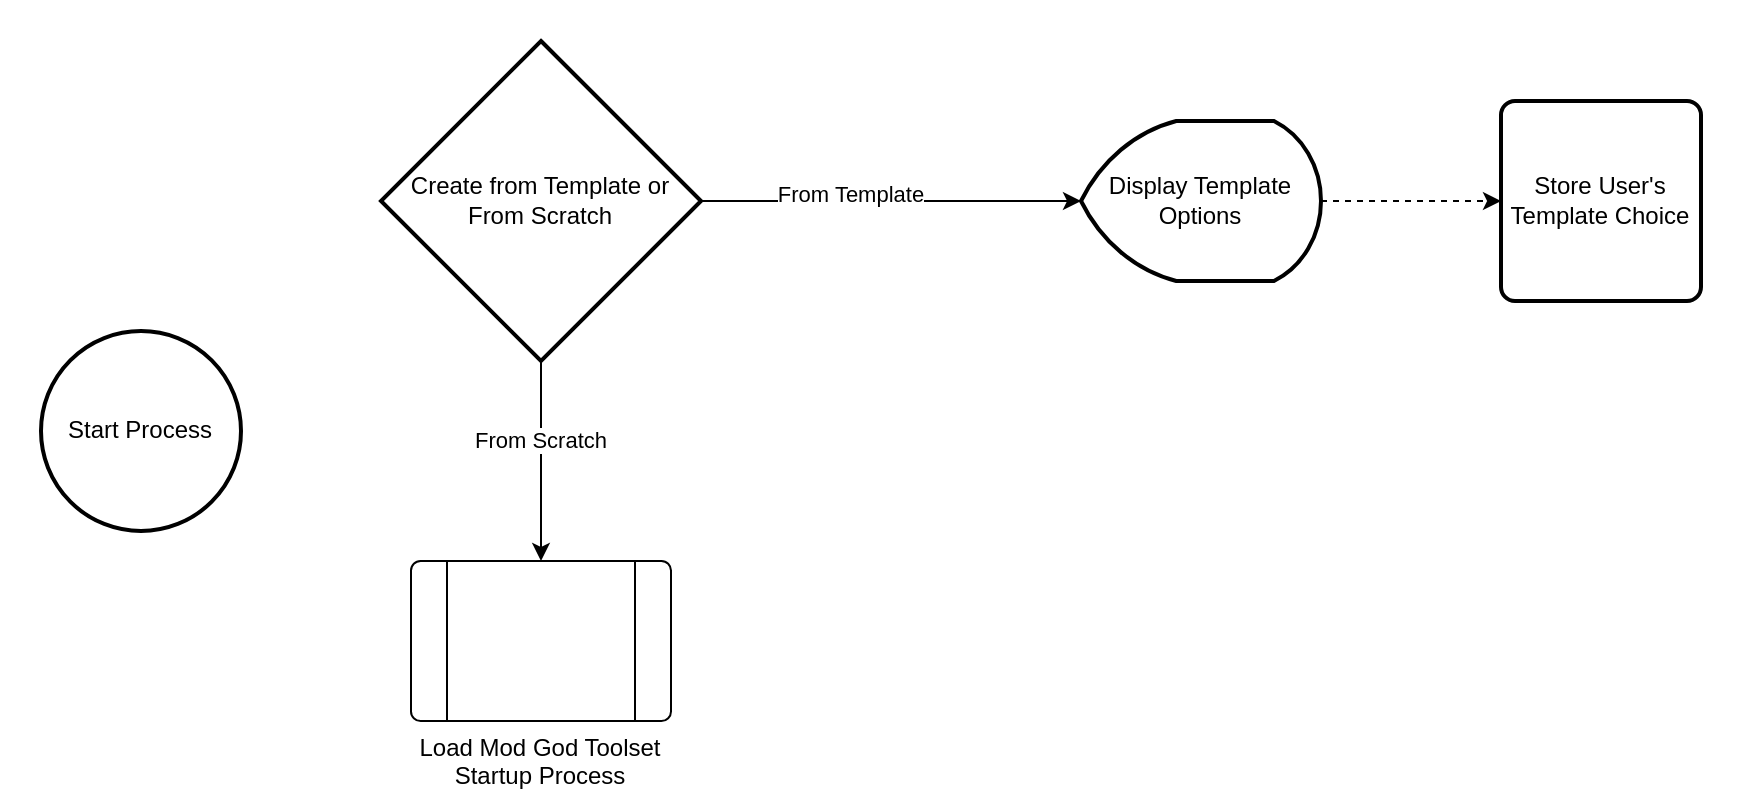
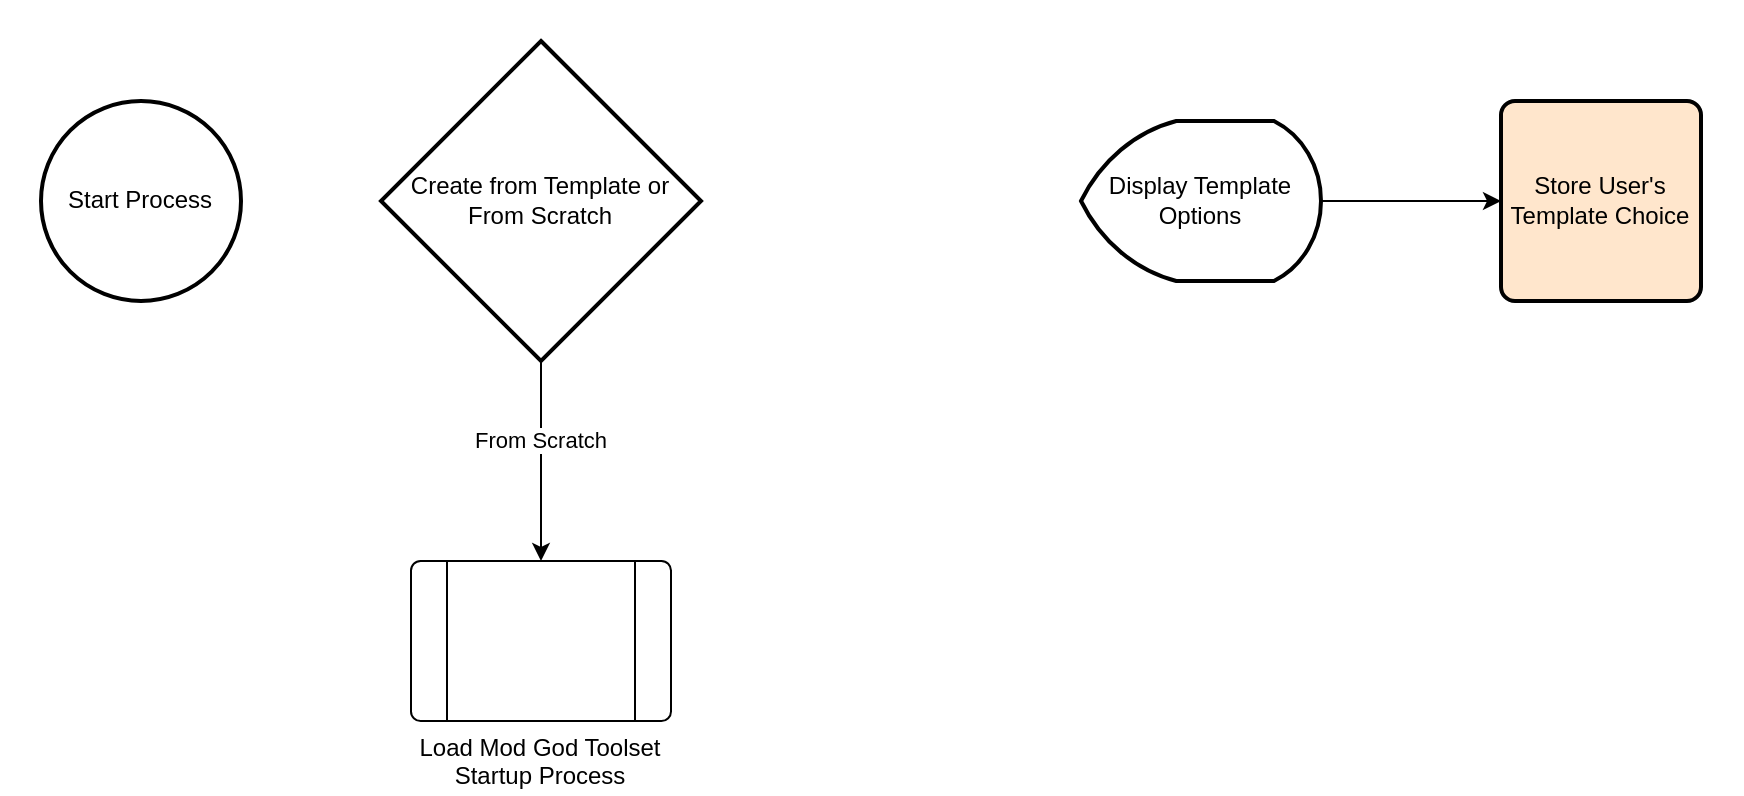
edge "Create from Template or From Scratch" -> "Display Template Options": removed, label "From Template"
edge "Display Template Options" -> "Store User's Template Choice": style dashed -> solid
node "Store User's Template Choice": fillcolor #ffffff -> #ffe6cc
node "Start Process": moved (141, 431) -> (141, 201)
